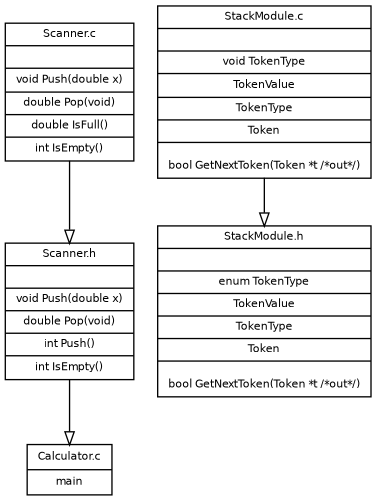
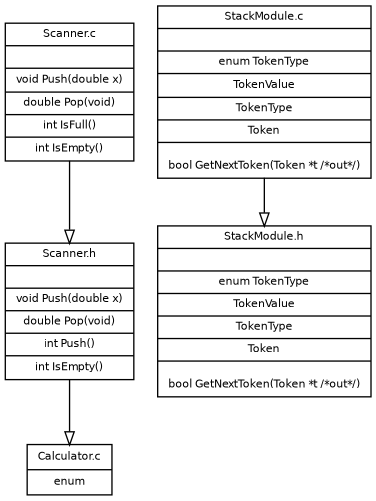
node "StackModule.c": text "void TokenType" -> "enum TokenType"
node "Scanner.c": text "double IsFull()" -> "int IsFull()"
node "Calculator.c": text "main" -> "enum"
